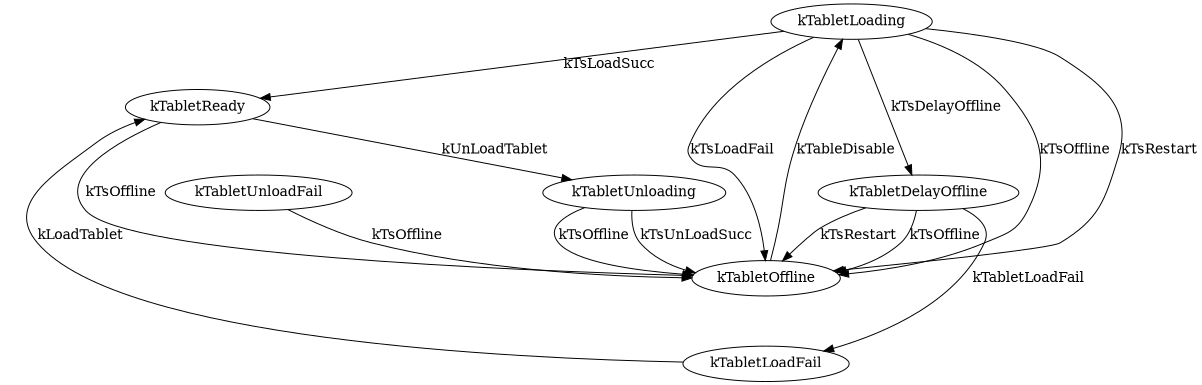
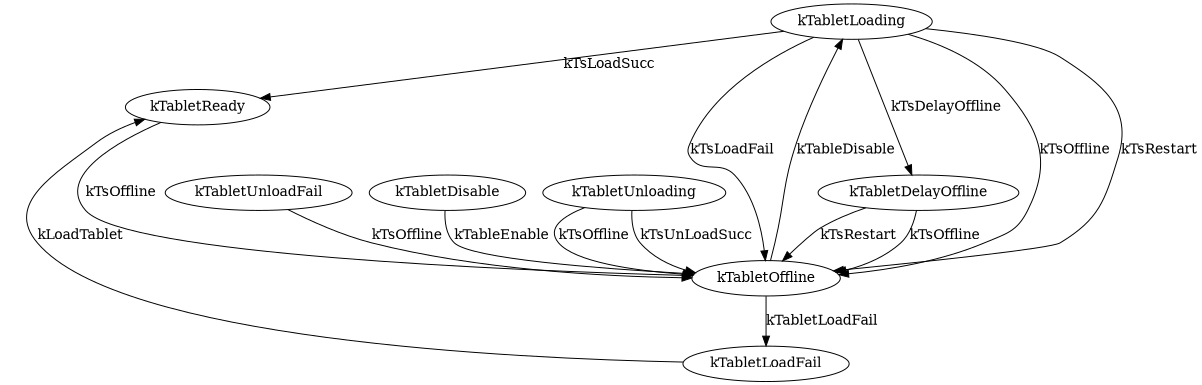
edge "kTabletReady" -> "kTabletUnloading": removed, label "kUnLoadTablet"
node "kTabletDisable": added
edge "kTabletDelayOffline" -> "kTabletLoadFail": now "kTabletOffline" -> "kTabletLoadFail"
